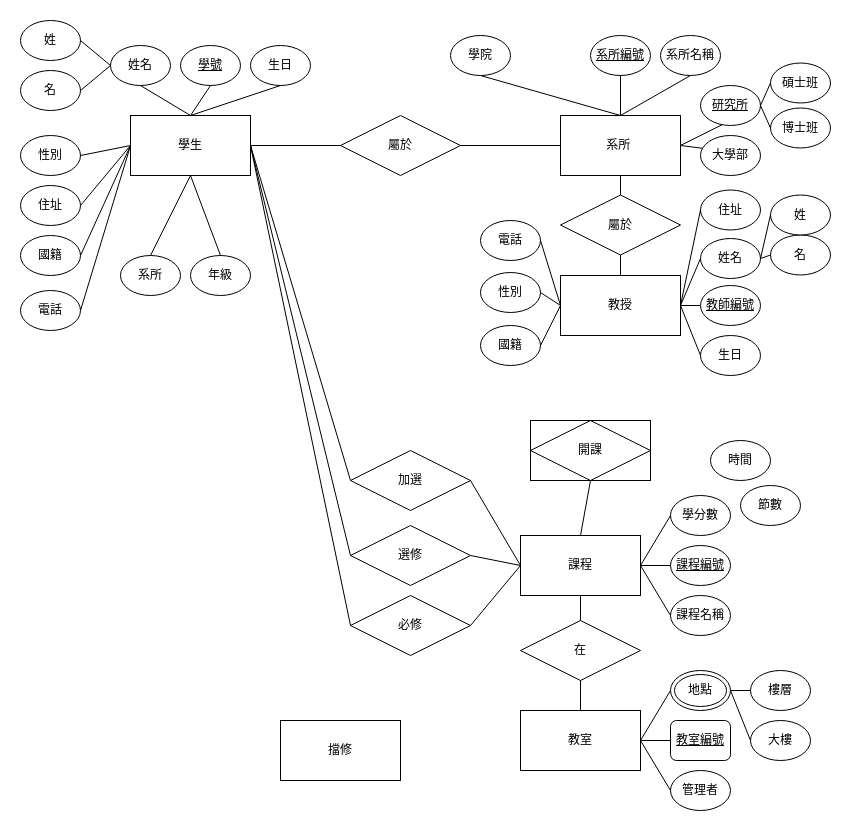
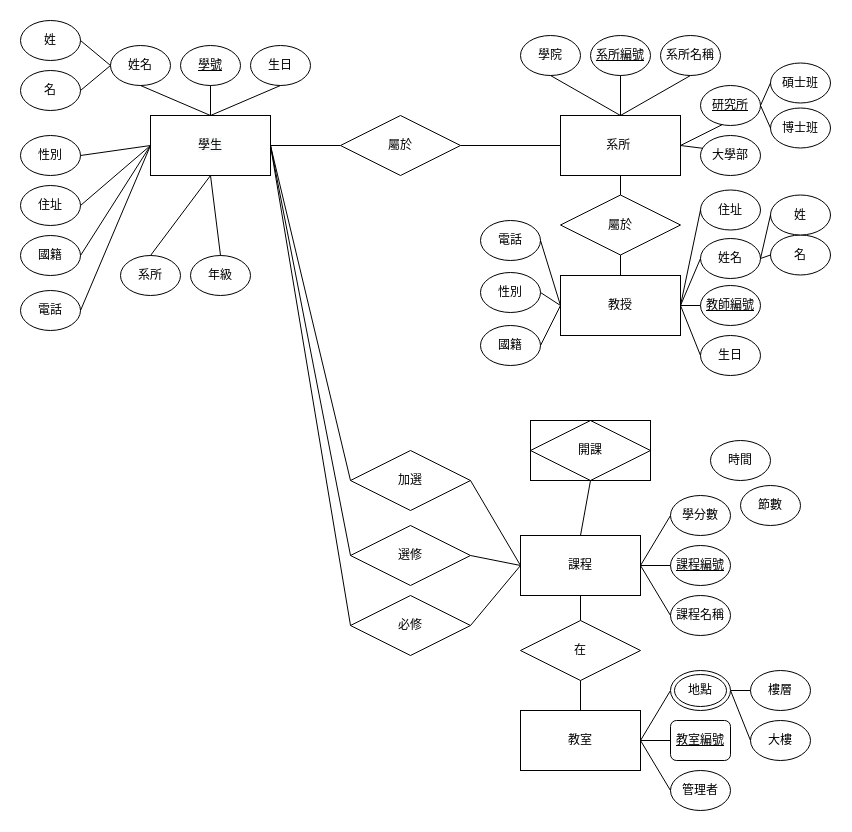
node "學院": moved (481, 56) -> (551, 56)
node "學生": moved (191, 146) -> (211, 146)
node "擋修": removed
